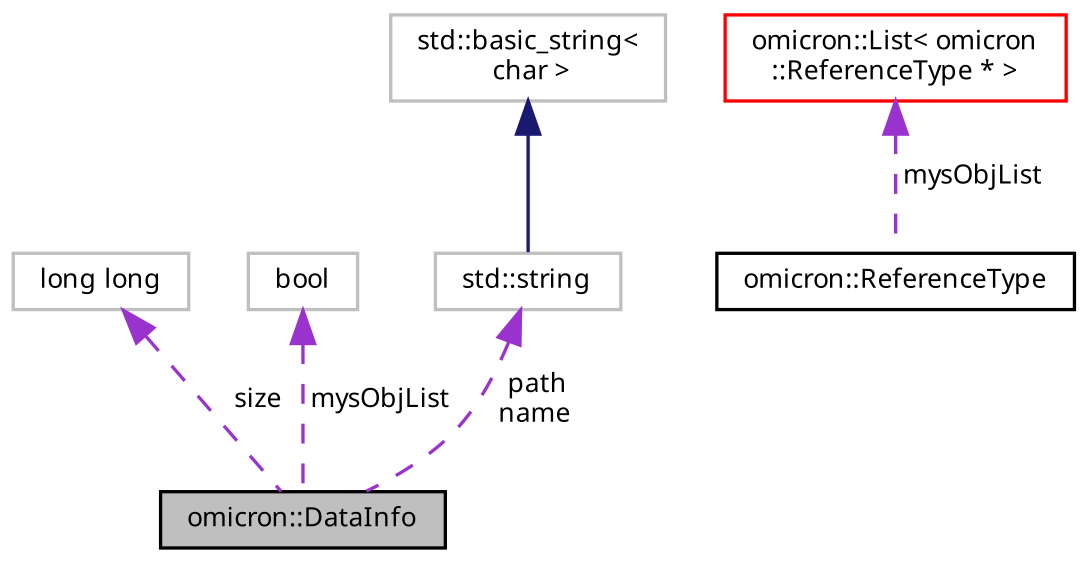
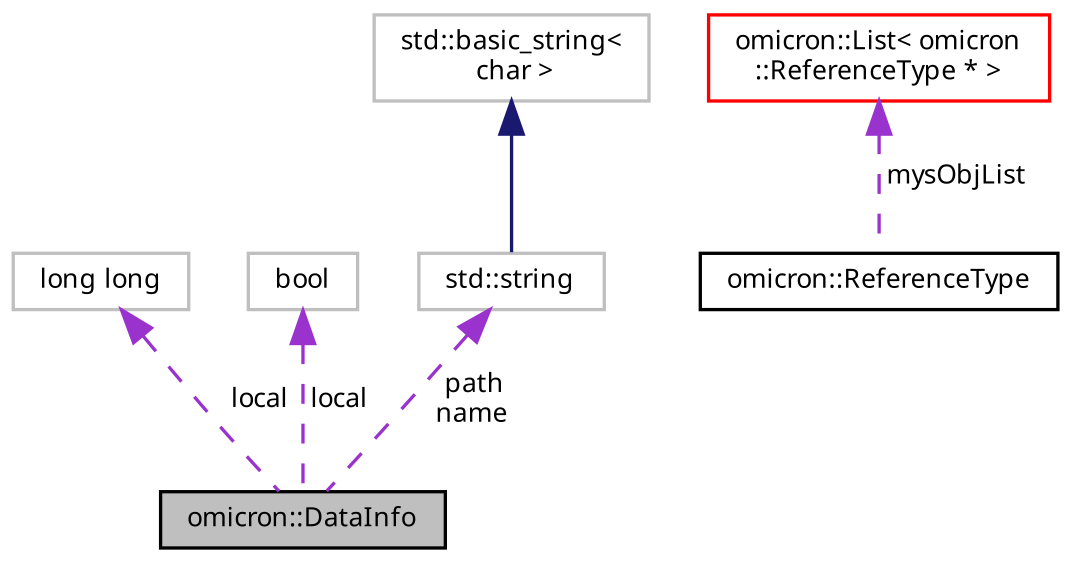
edge "omicron::DataInfo" -> "long long": label " size" -> " local"
edge "omicron::DataInfo" -> "bool": label " mysObjList" -> " local"
